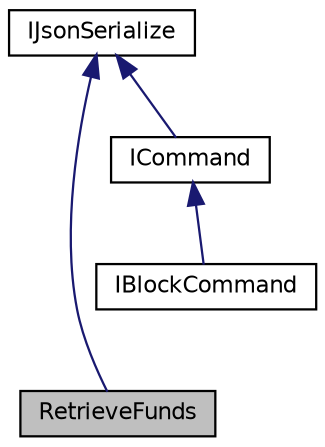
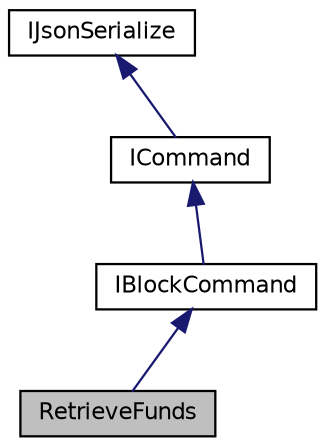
edge "RetrieveFunds" -> "IJsonSerialize": now "RetrieveFunds" -> "IBlockCommand"
